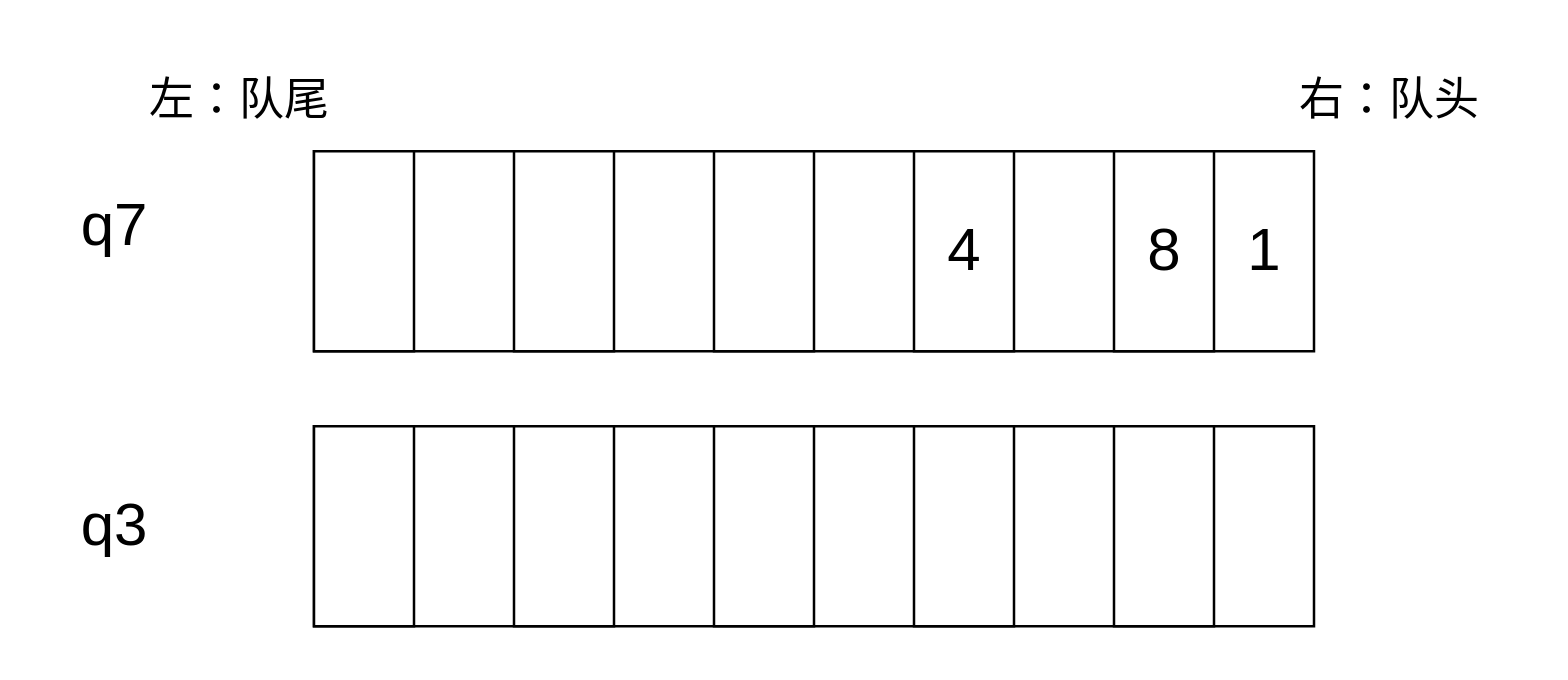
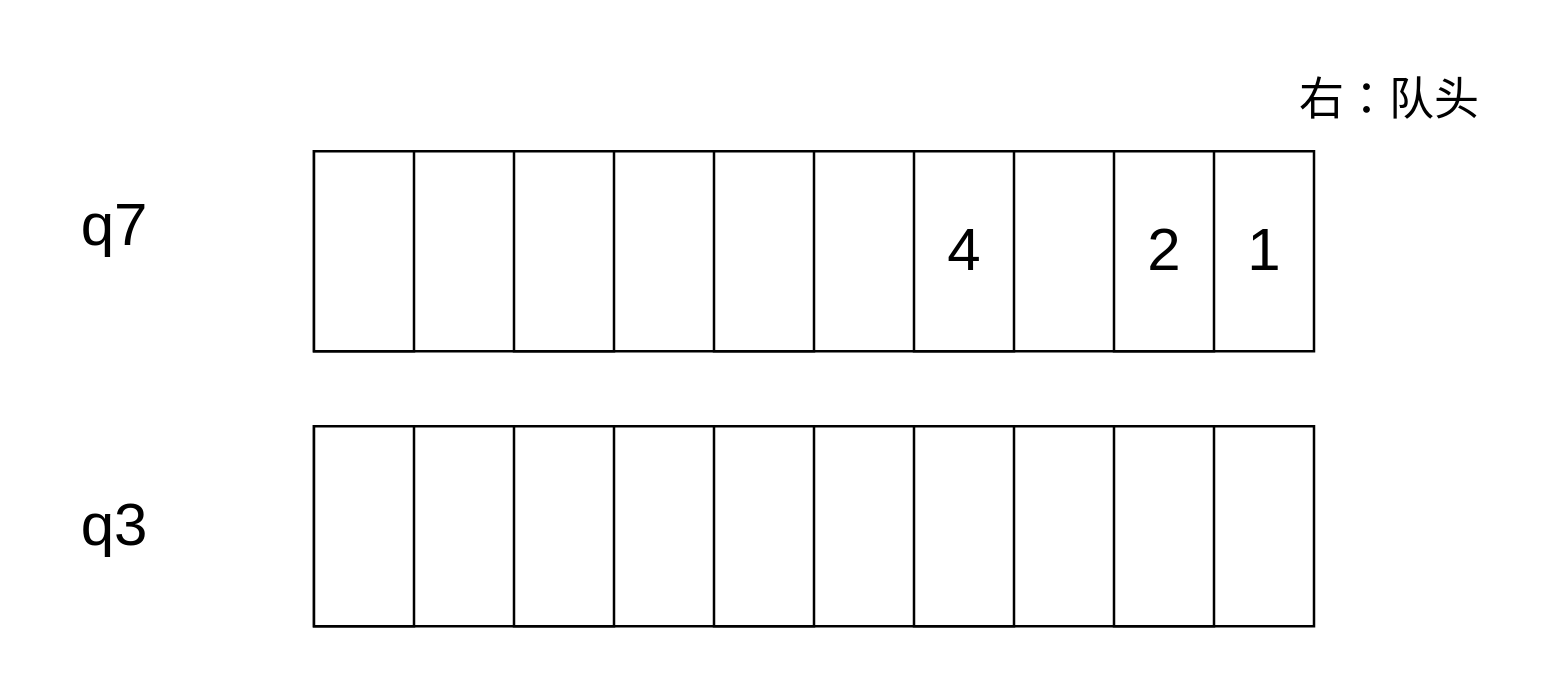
node "左：队尾": removed
node "8": label "8" -> "2"
